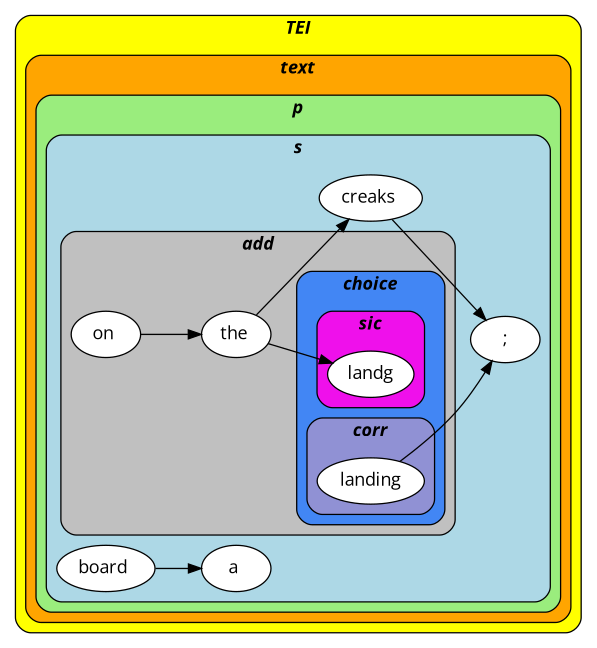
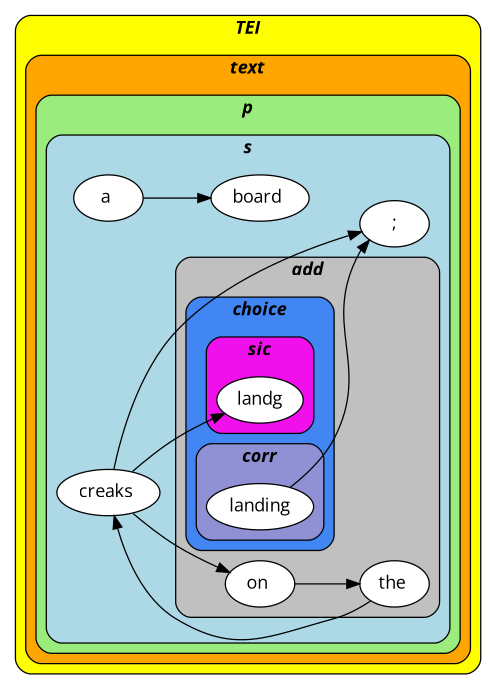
edge "the" -> "landg": now "creaks" -> "landg"
edge "creaks" -> "on": added
edge "board" -> "a": reversed
